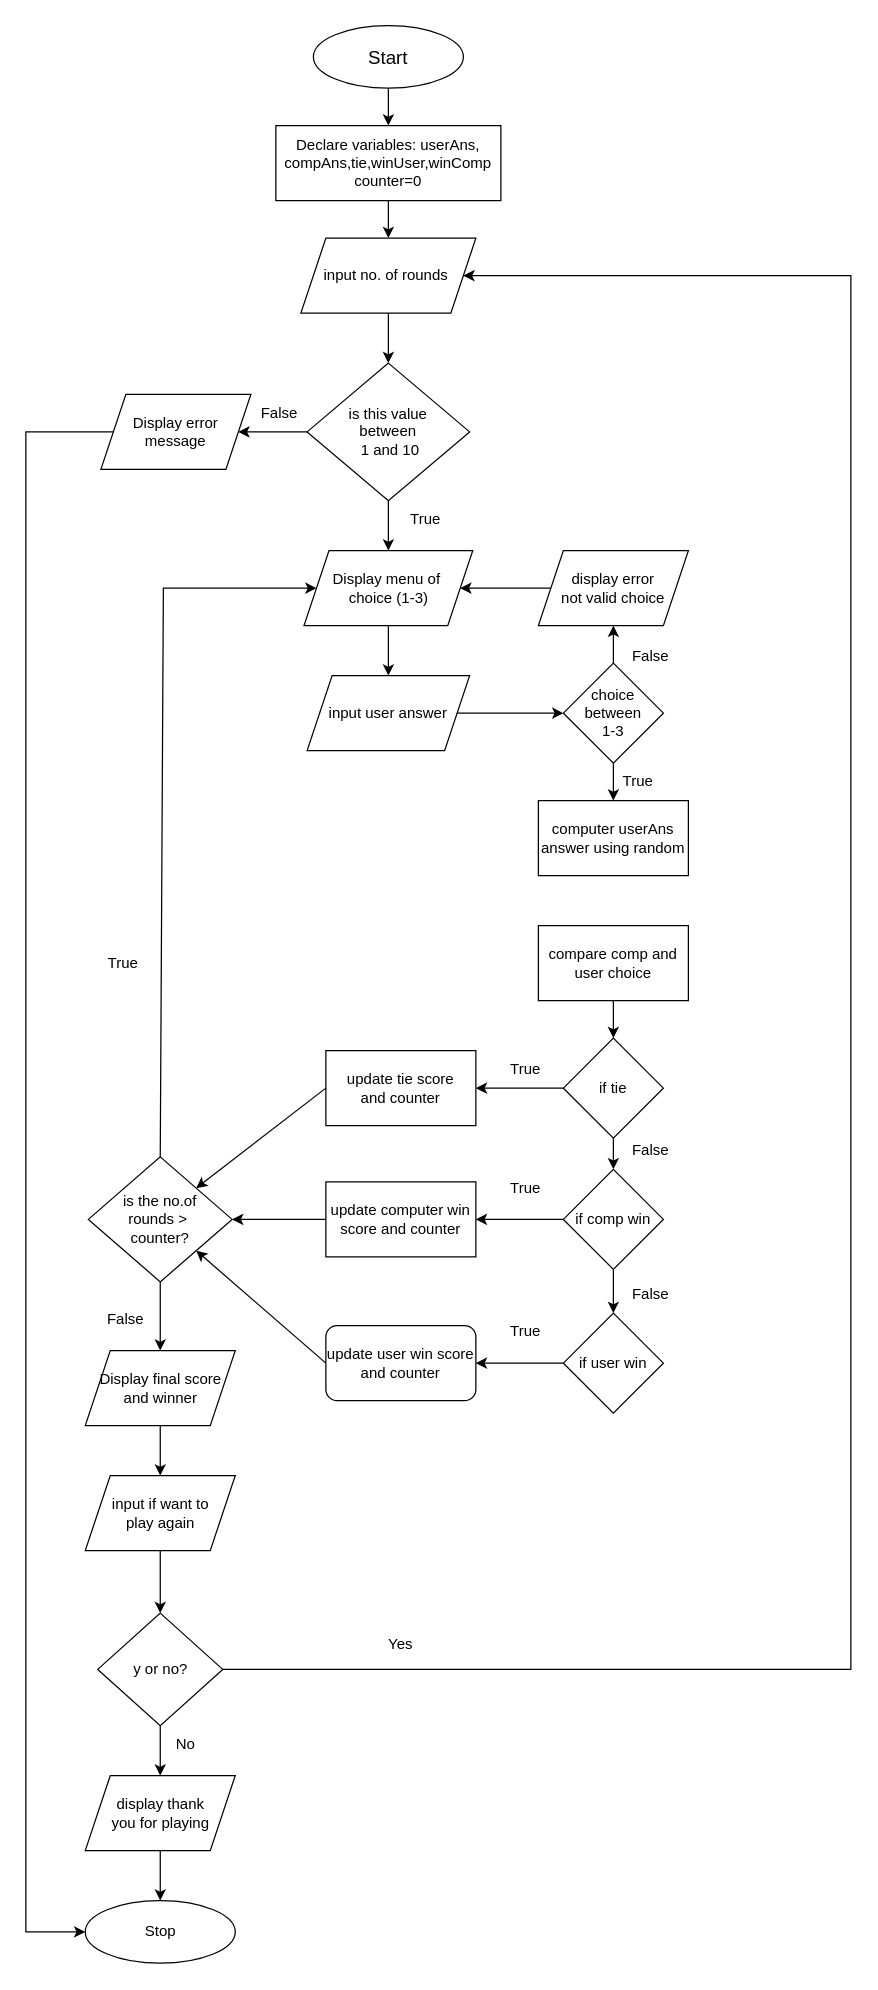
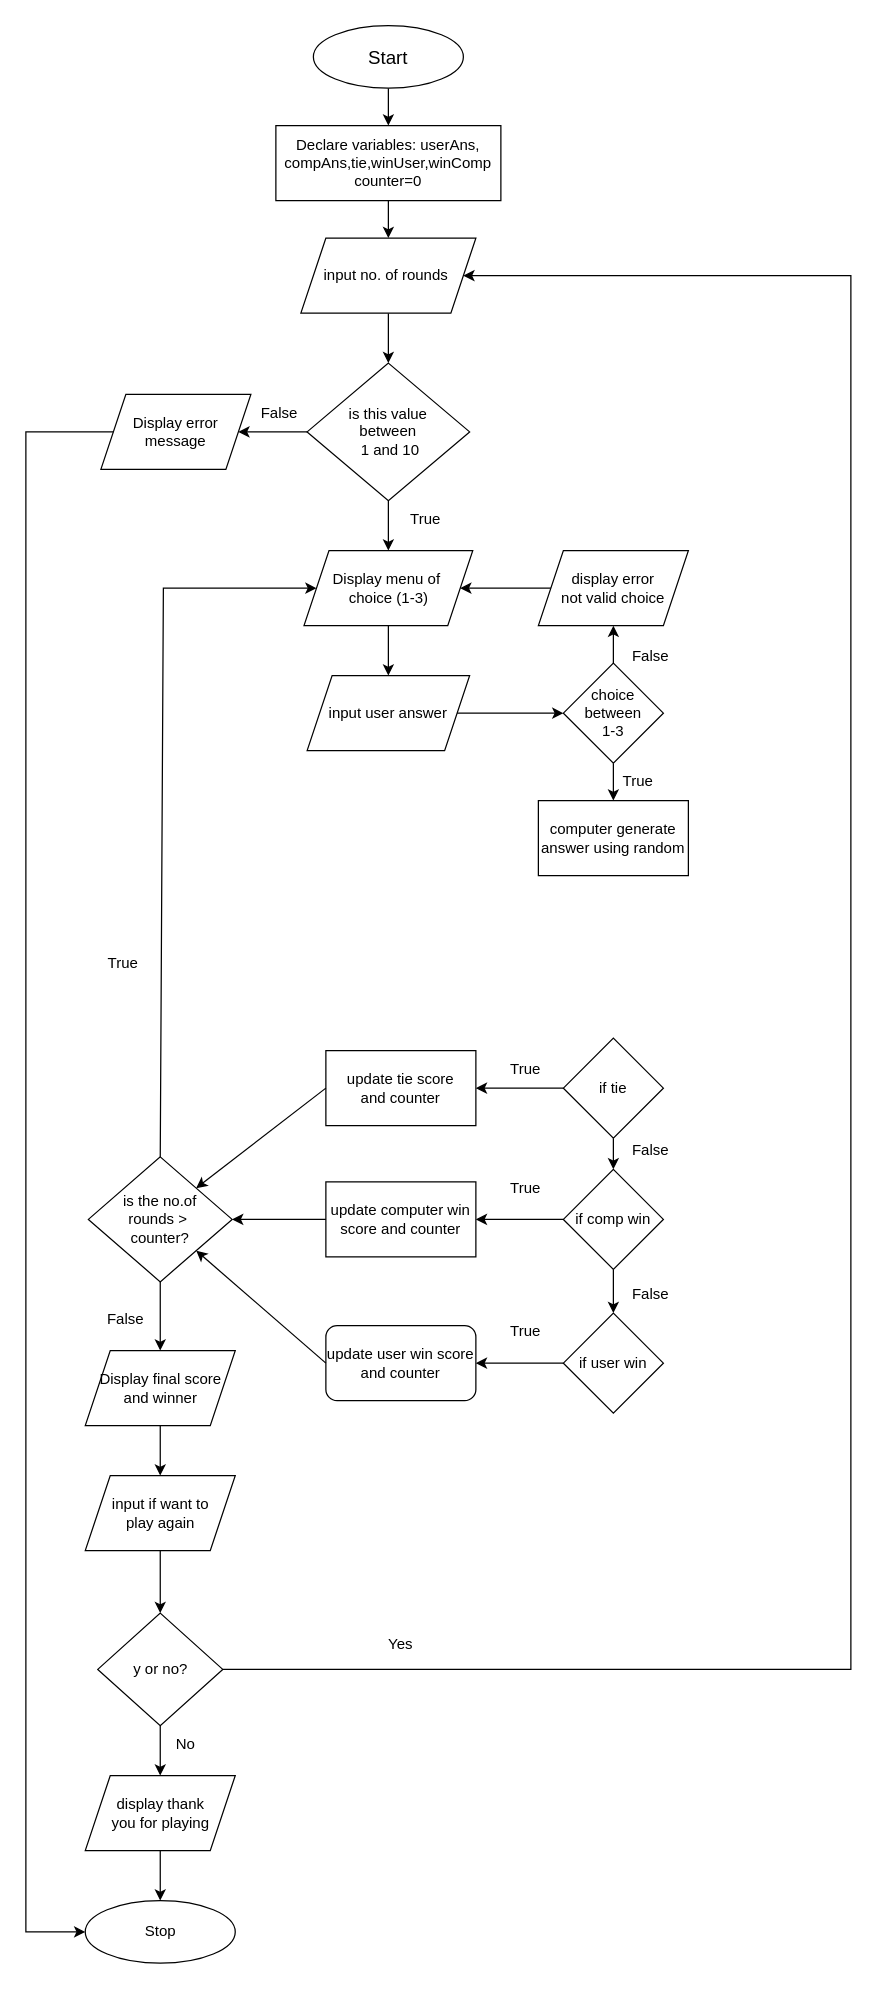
node "computer userAns answer using random": label "computer userAns answer using random" -> "computer generate answer using random"
node "compare comp and user choice": removed
edge "compare comp and user choice" -> "if tie": removed
